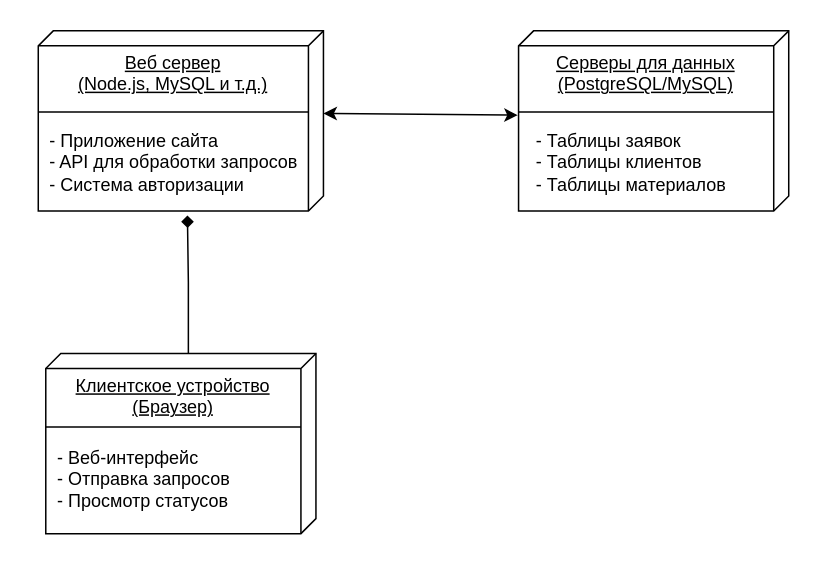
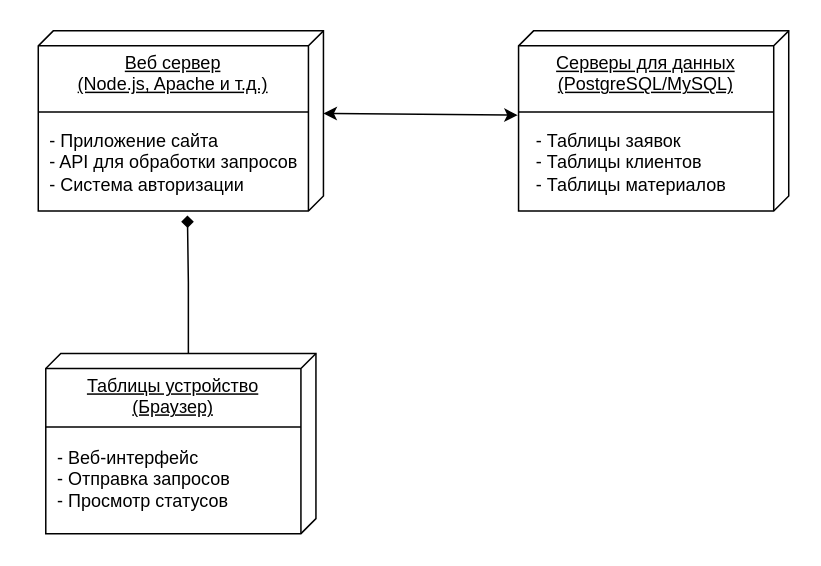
node "Веб сервер (Node.js, MySQL и т.д.)": label "Веб сервер (Node.js, MySQL и т.д.)" -> "Веб сервер (Node.js, Apache и т.д.)"
node "Клиентское устройство (Браузер)": label "Клиентское устройство (Браузер)" -> "Таблицы устройство (Браузер)"
